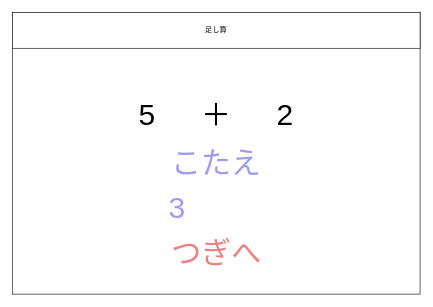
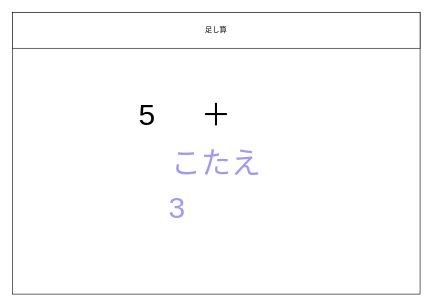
node "2": removed
node "つぎへ": removed
